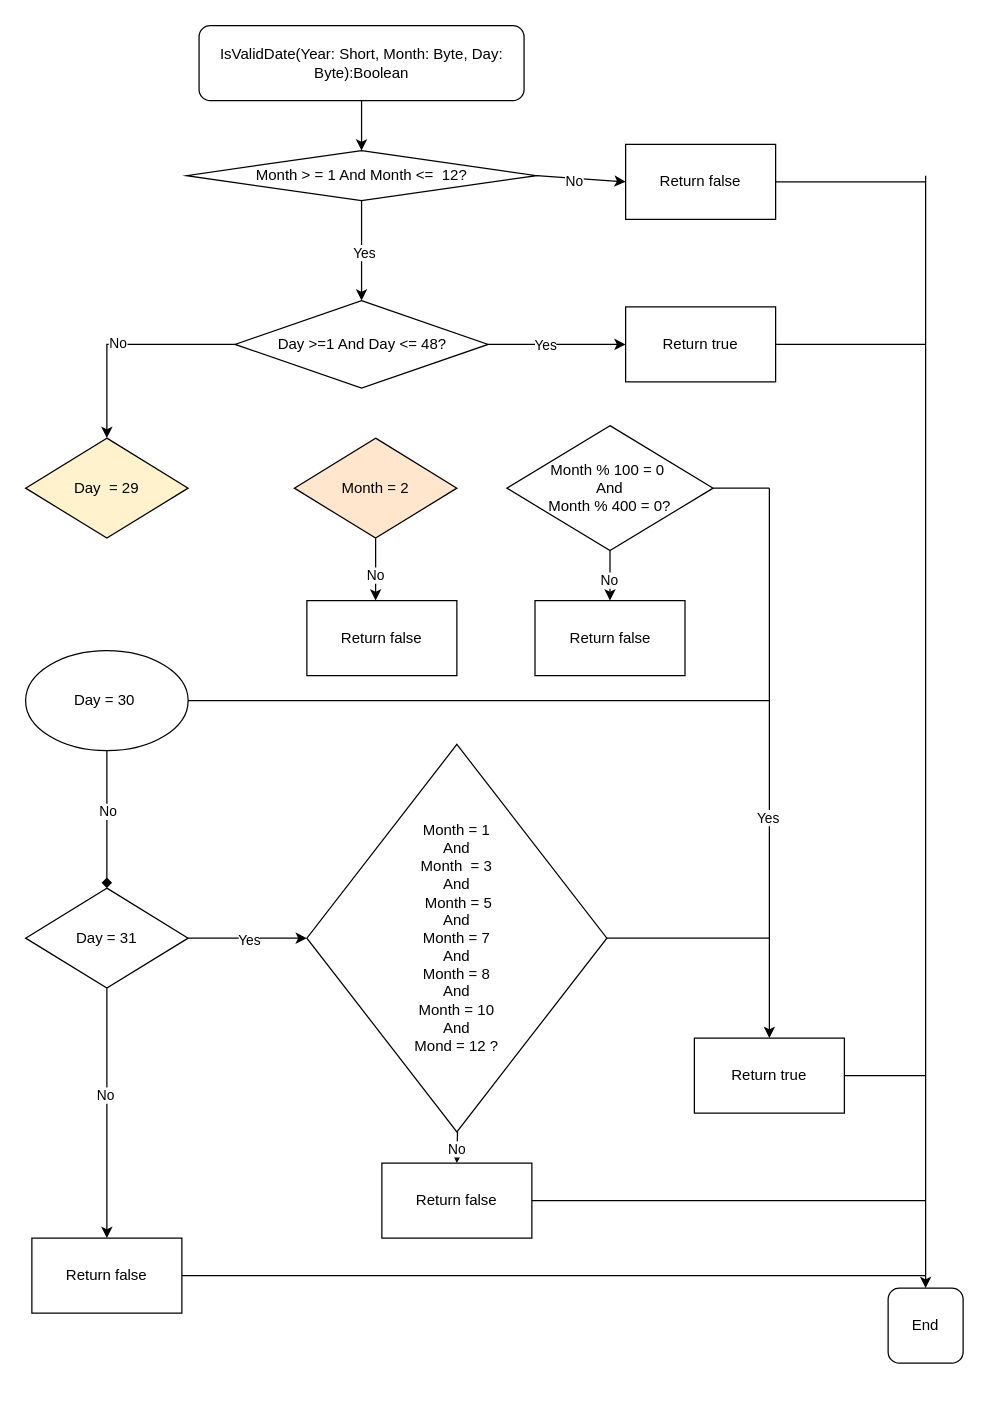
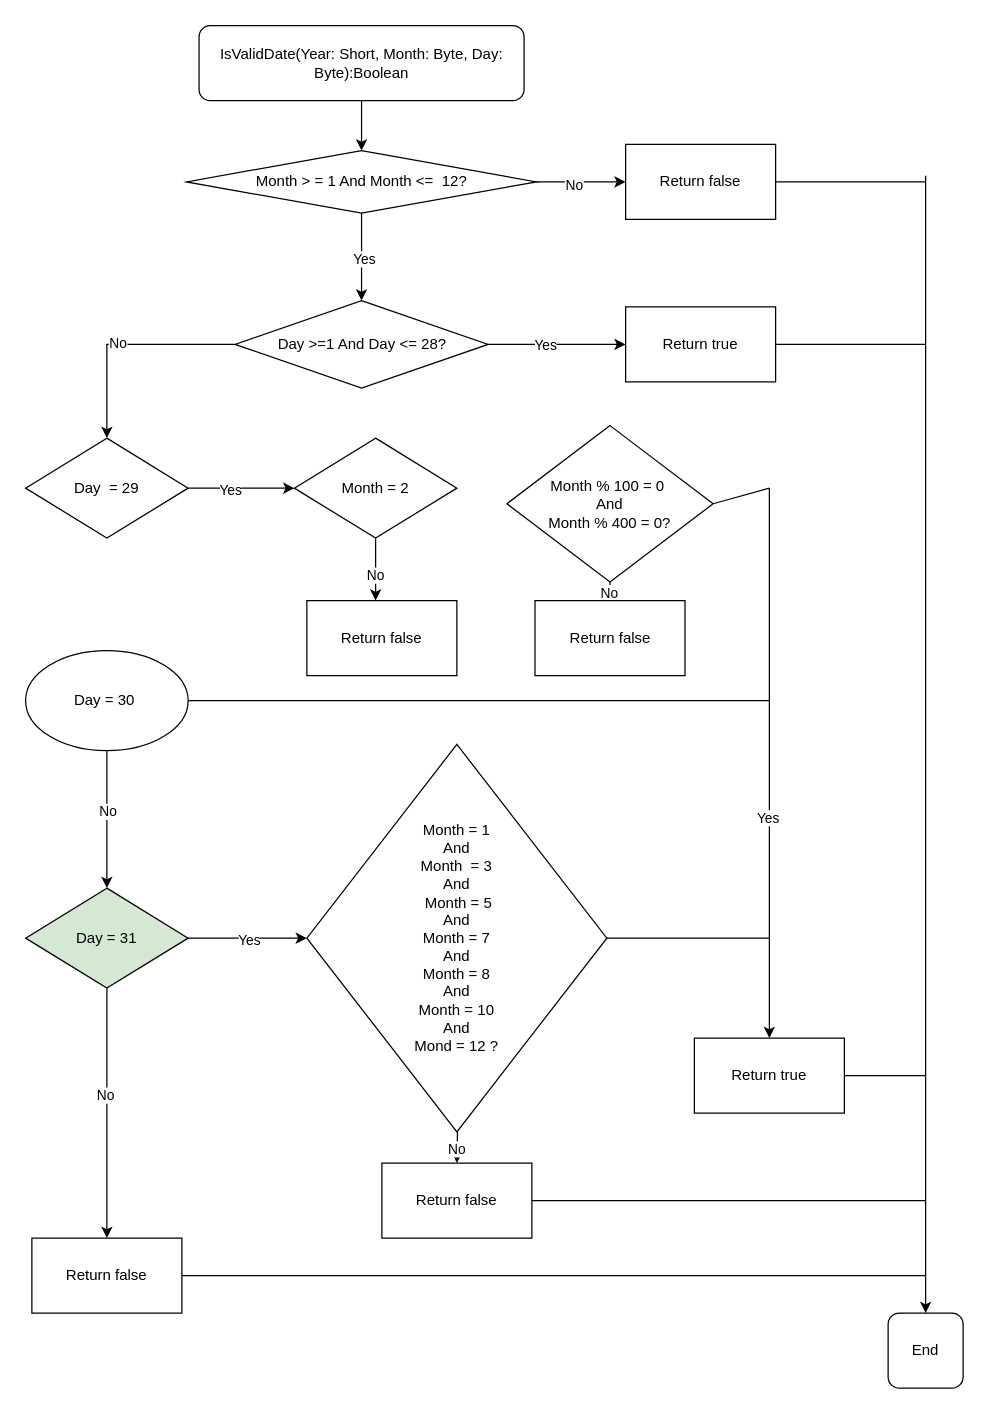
node "Month > = 1 And Month <= 12?": size 350x50 -> 350x63
node "Day >=1 And Day <= 48?": label "Day >=1 And Day <= 48?" -> "Day >=1 And Day <= 28?"
node "Day = 29": fillcolor #fff2cc -> #ffffff
edge "Day = 29" -> "Month = 2": added, label "Yes"
node "Month = 2": fillcolor #ffe6cc -> #ffffff
node "Month % 100 = 0 And Month % 400 = 0?": size 206x125 -> 206x156
edge "Day = 30" -> "Day = 31": arrowhead diamond -> classic
node "Day = 31": fillcolor #ffffff -> #d5e8d4
node "End": moved (926, 1326) -> (926, 1351)
